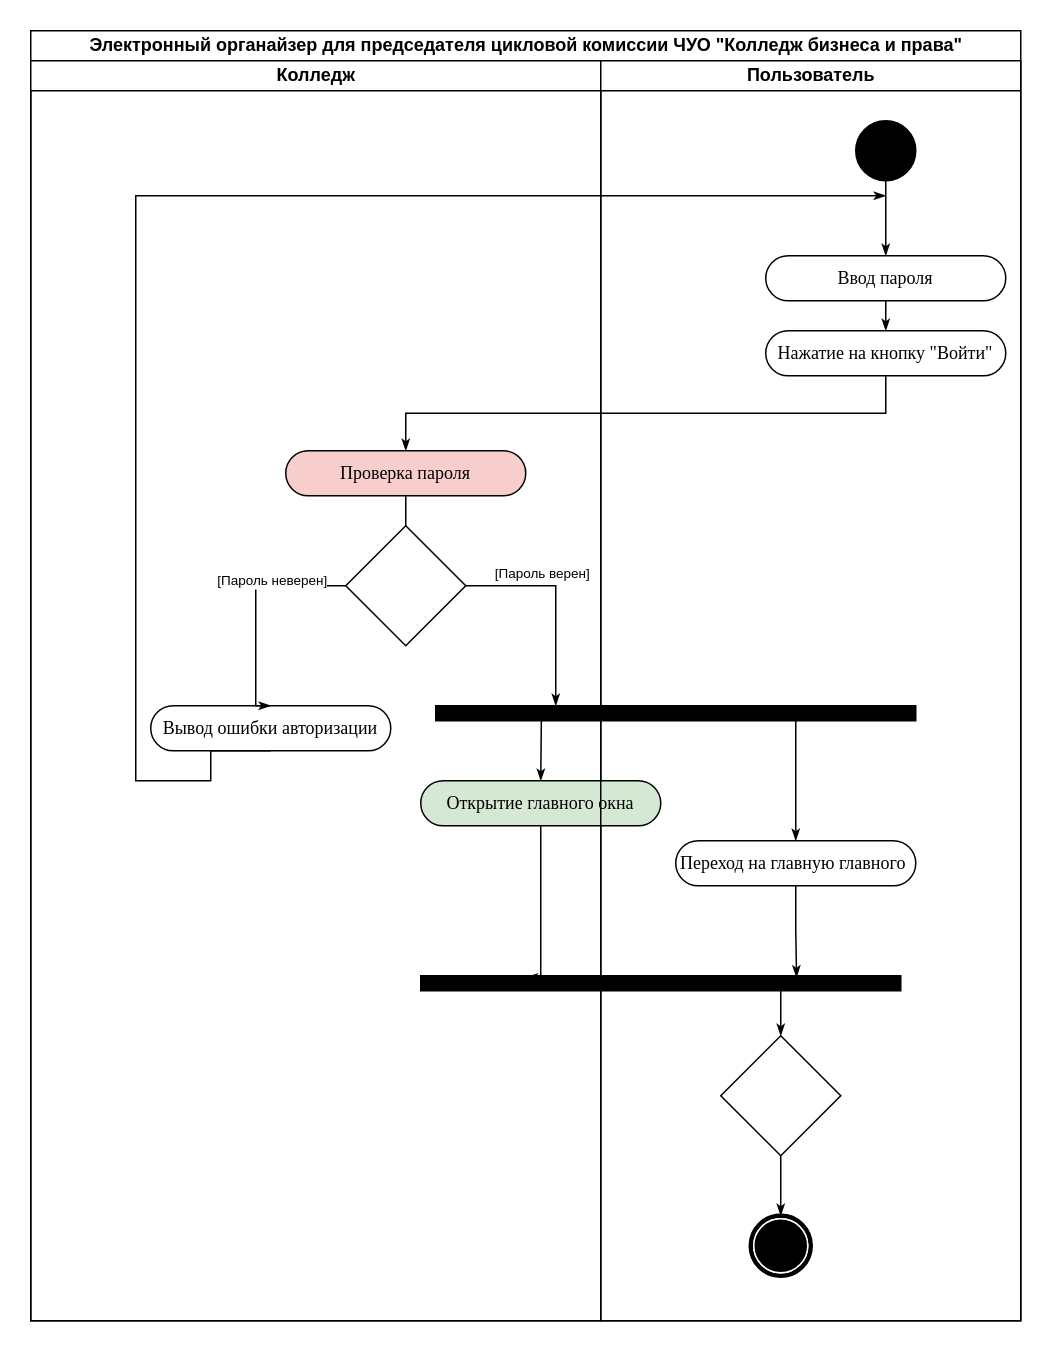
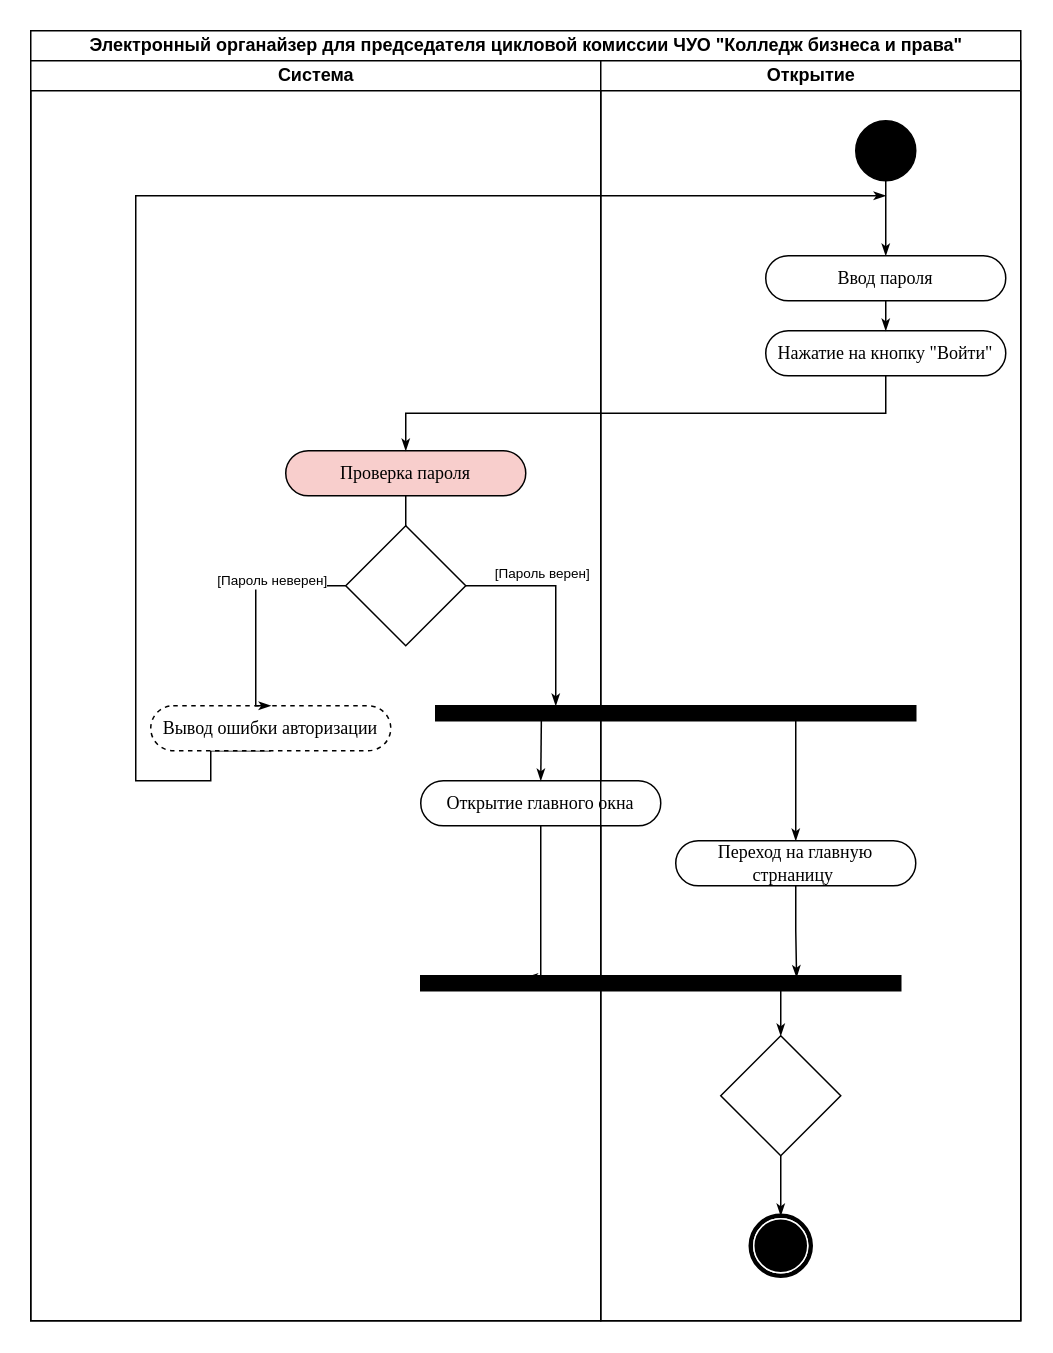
node "Колледж": label "Колледж" -> "Система"
node "Пользователь": label "Пользователь" -> "Открытие"
node "Вывод ошибки авторизации": style solid -> dashed
node "Открытие главного окна": fillcolor #d5e8d4 -> #ffffff
node "Переход на главную главного": label "Переход на главную главного" -> "Переход на главную стрнаницу"
